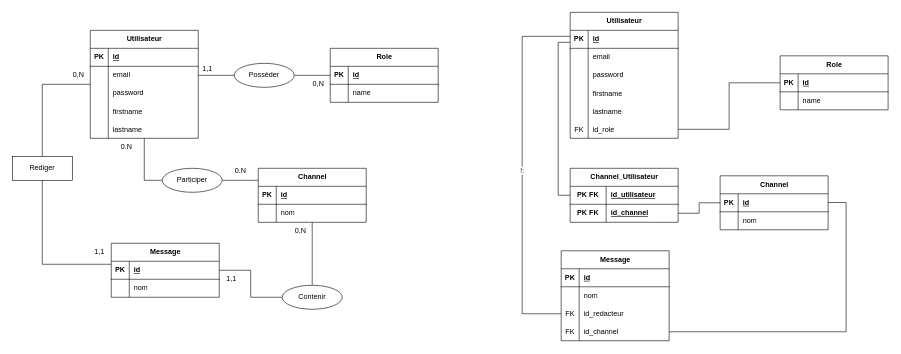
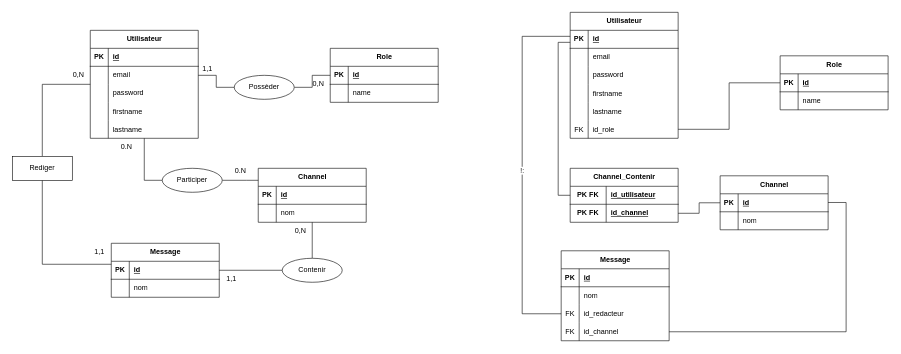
node "Possèder": moved (264, 75) -> (264, 87)
node "Channel_Utilisateur": label "Channel_Utilisateur" -> "Channel_Contenir"
node "Contenir": moved (312, 297) -> (312, 270)
